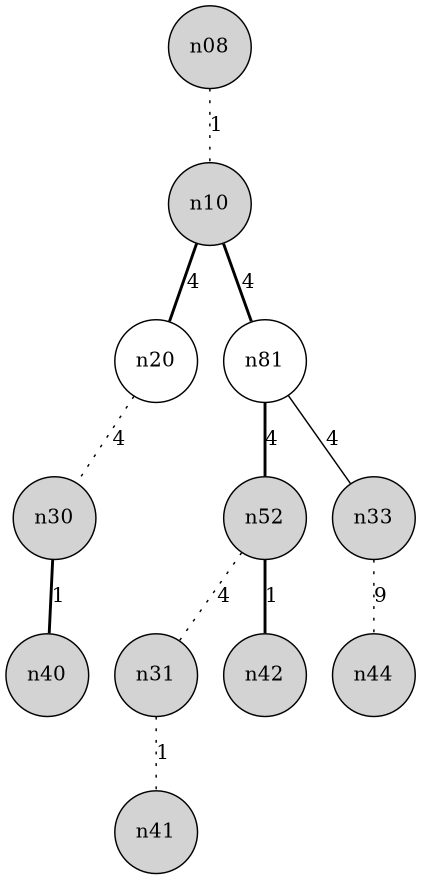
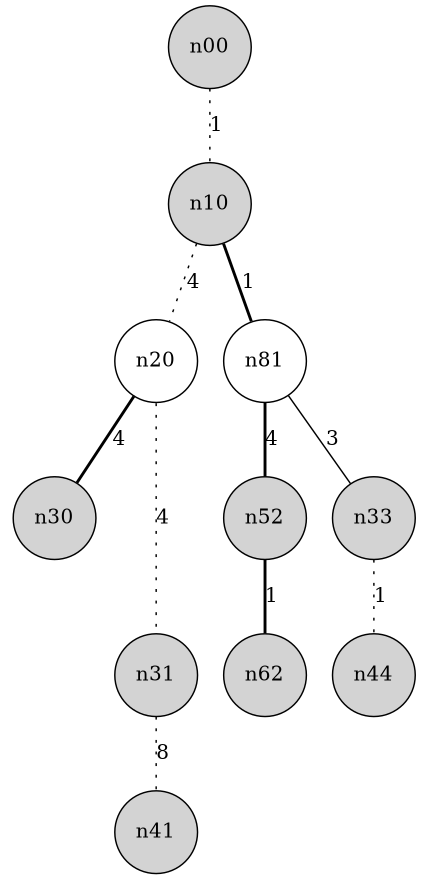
node "n08": label "n08" -> "n00"
edge "n10" -- "n20": style bold -> dotted
edge "n10" -- "n81": label "4" -> "1"
edge "n20" -- "n30": style dotted -> bold
edge "n81" -- "n33": label "4" -> "3"
edge "n52" -- "n31": now "n20" -- "n31"
edge "n33" -- "n44": label "9" -> "1"
node "n40": removed
node "n42": label "n42" -> "n62"
edge "n31" -- "n41": label "1" -> "8"
